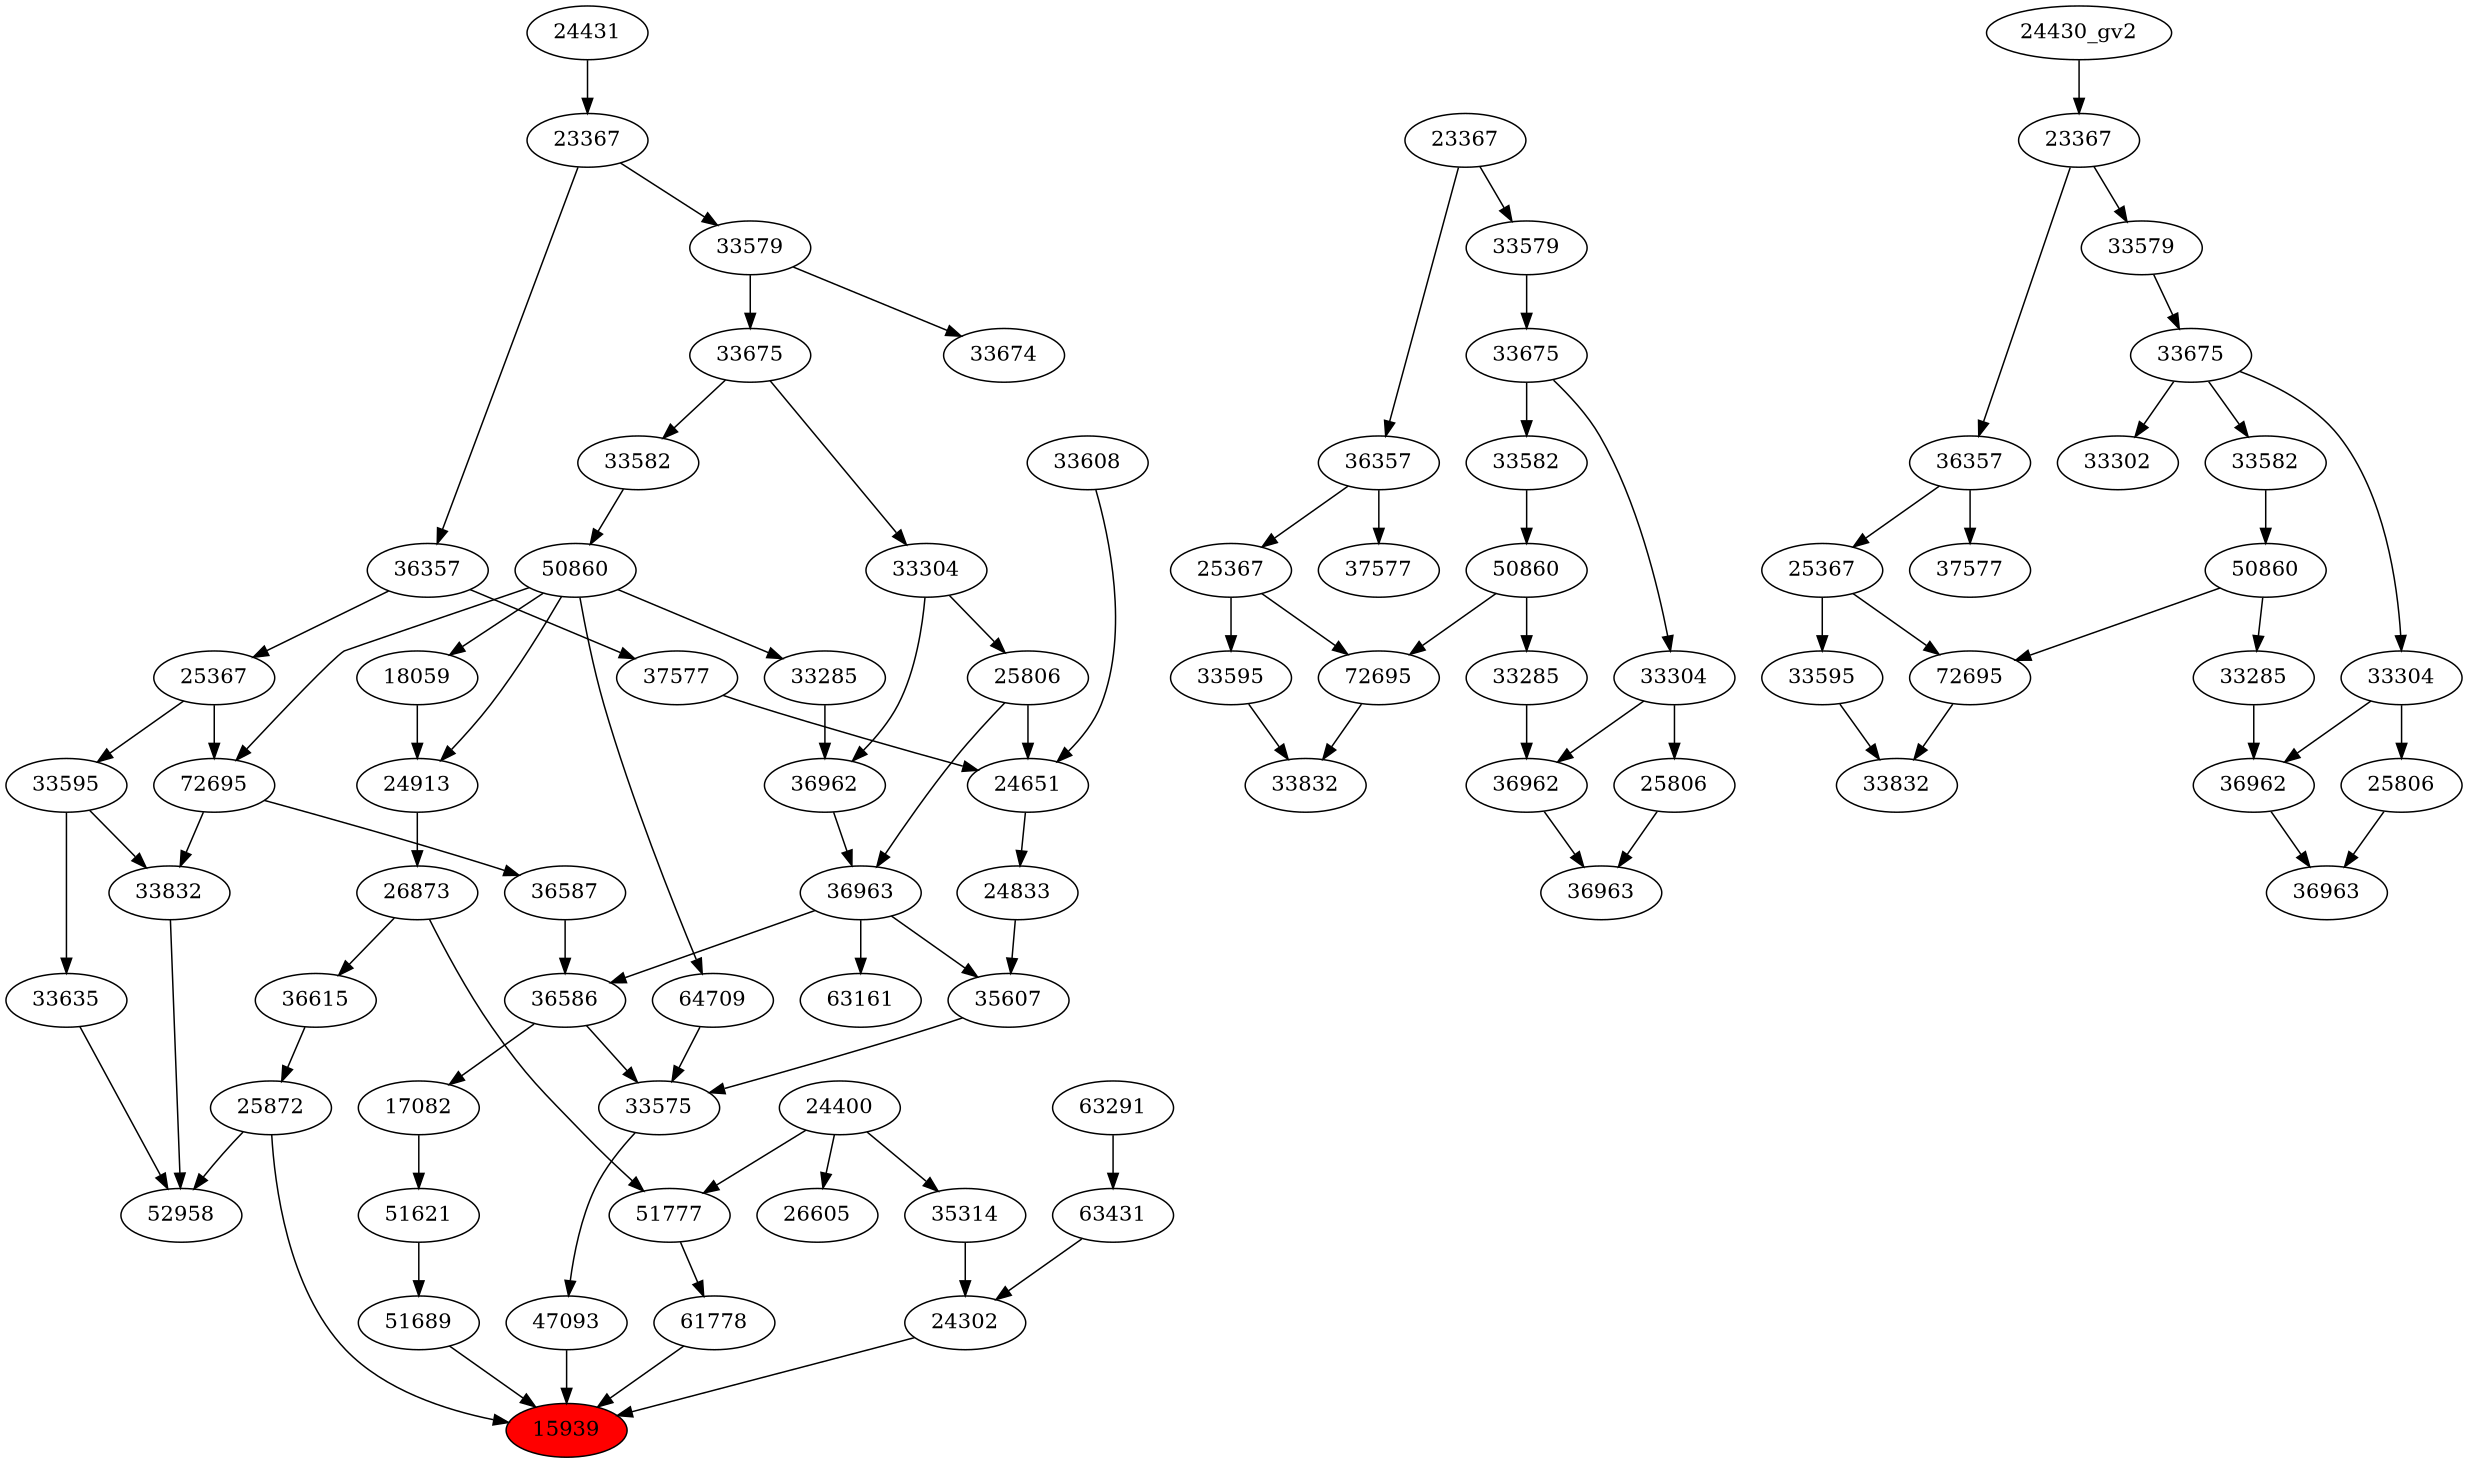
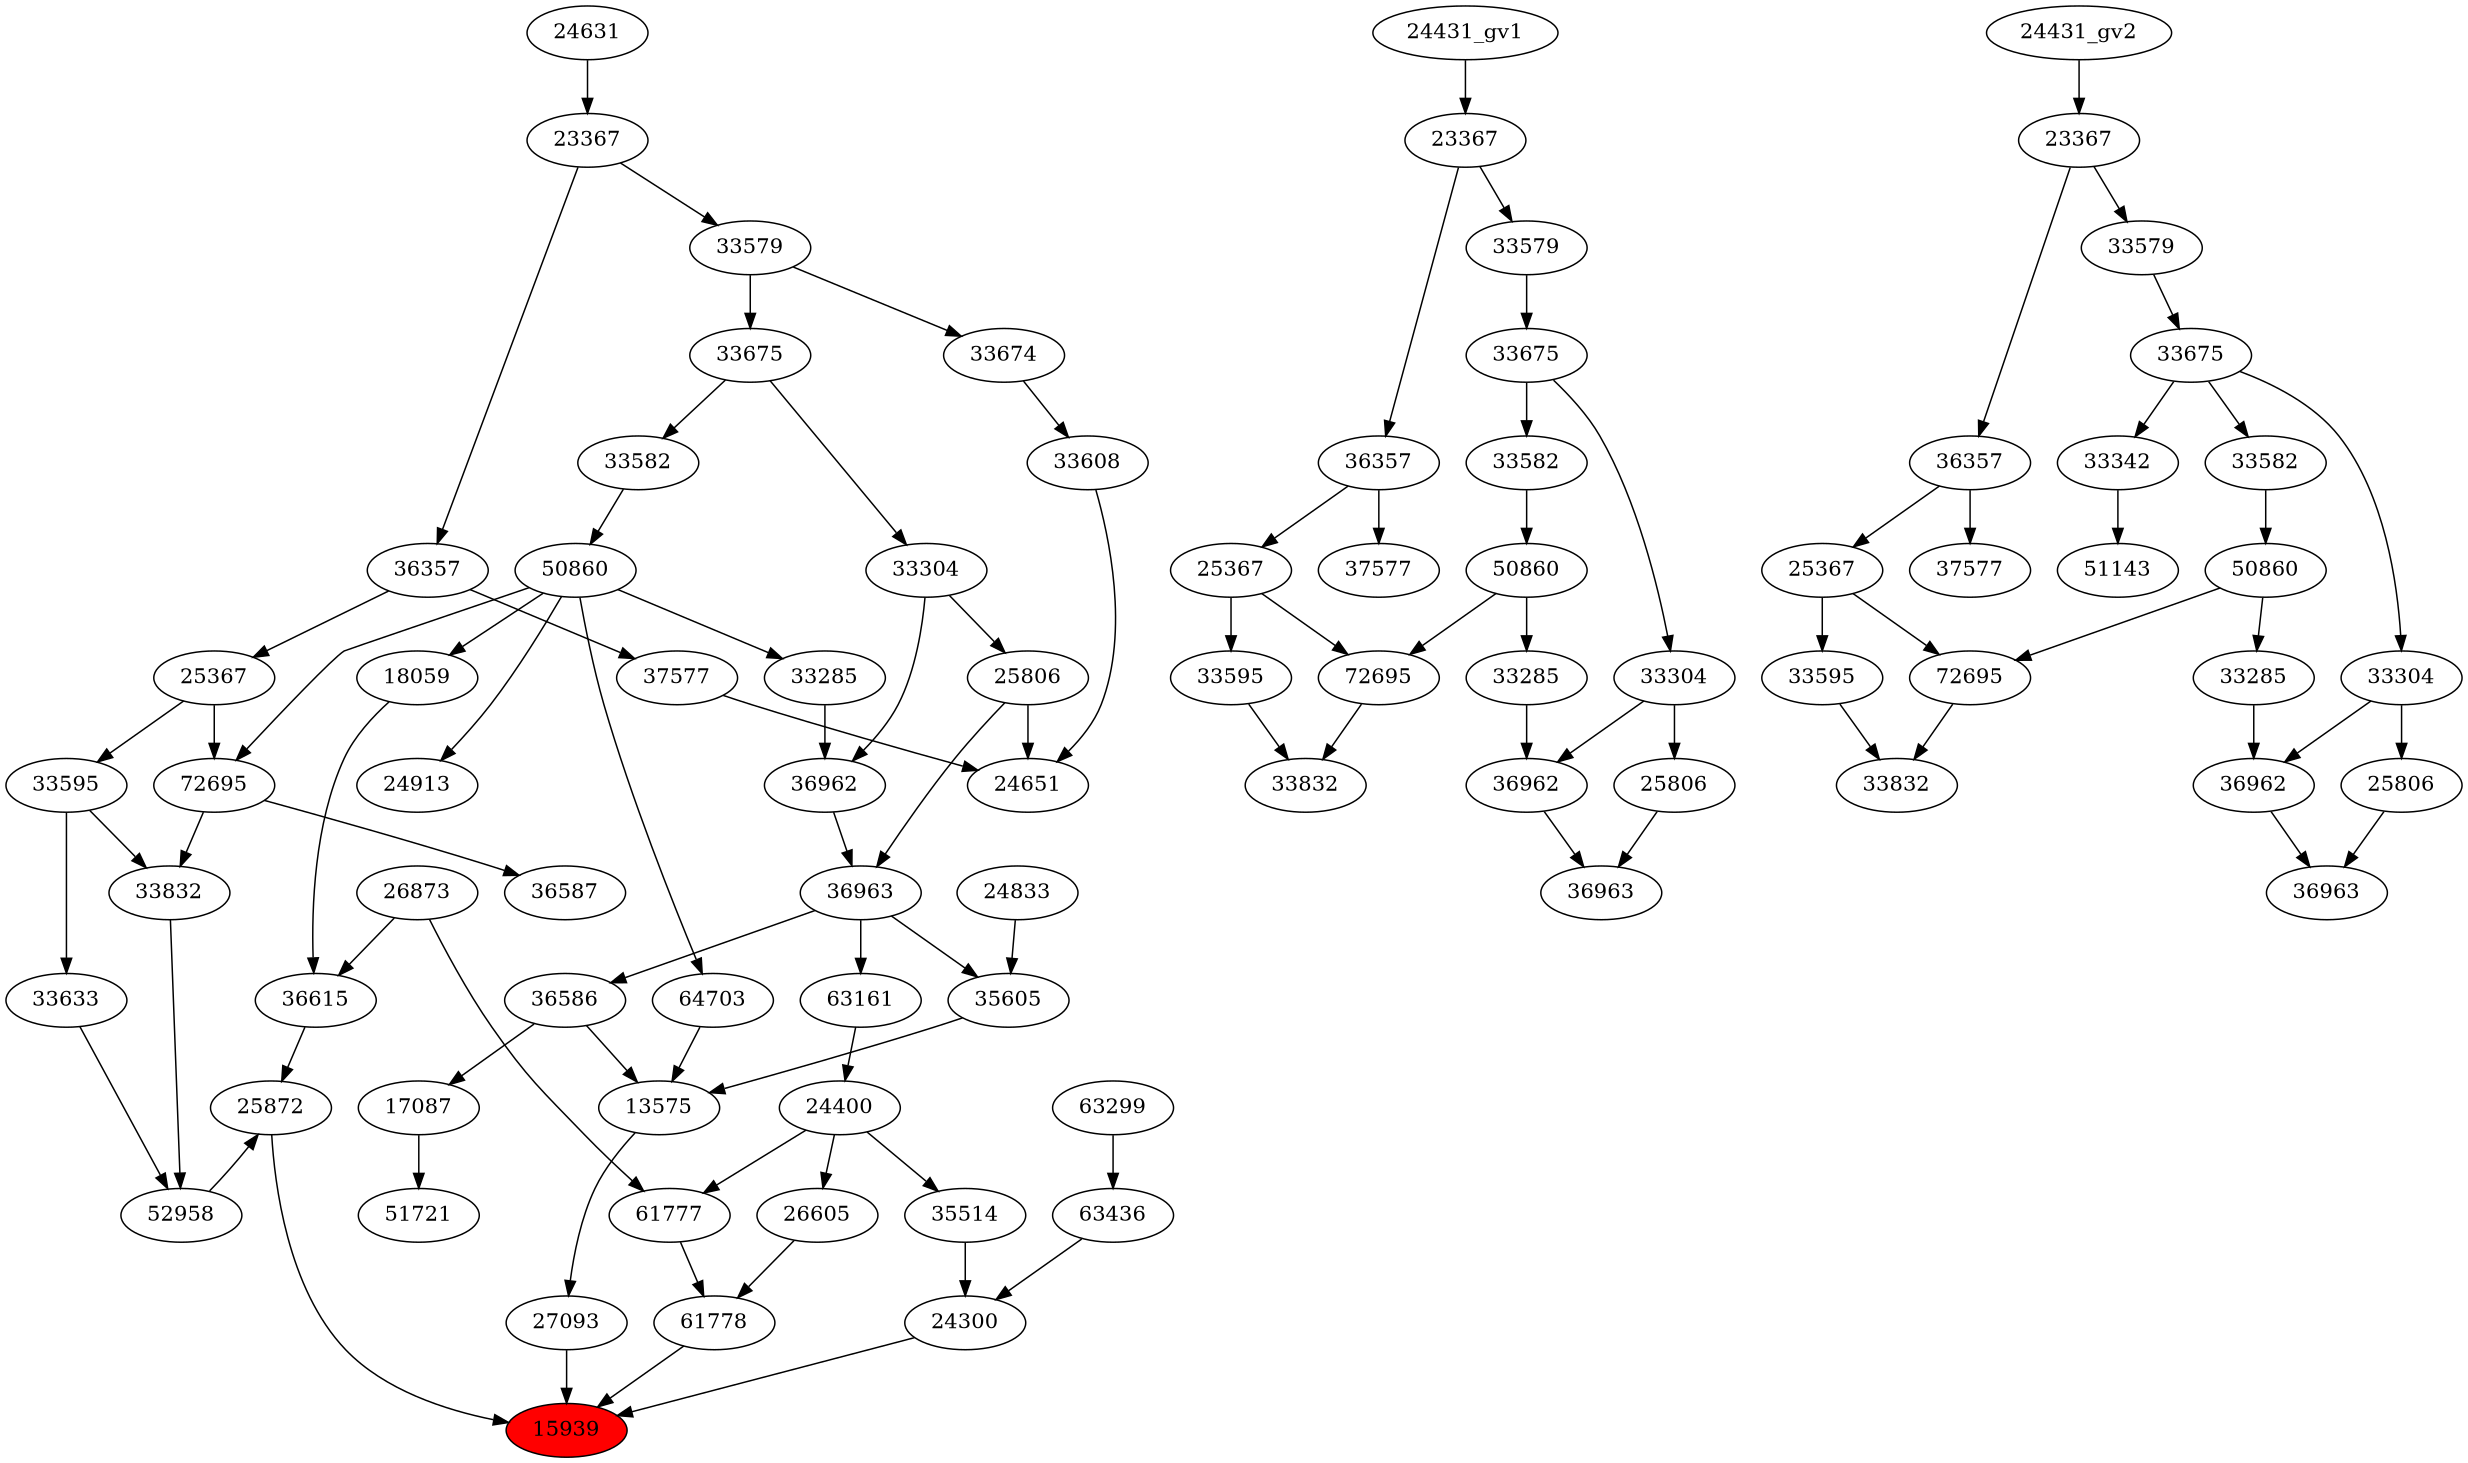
node "24431": label "24431" -> "24631"
node "24431_gv1": added
node "24430_gv2": label "24430_gv2" -> "24431_gv2"
edge "33674" -> "33608": added
node "33302": label "33302" -> "33342"
node "51143": added
edge "18059" -> "24913": now "18059" -> "36615"
edge "24913" -> "26873": removed
edge "24651" -> "24833": removed
edge "36587" -> "36586": removed
node "33635": label "33635" -> "33633"
node "64709": label "64709" -> "64703"
node "35607": label "35607" -> "35605"
edge "63161" -> "24400": added
node "17082": label "17082" -> "17087"
node "33575": label "33575" -> "13575"
node "63291": label "63291" -> "63299"
edge "25872" -> "52958": reversed
node "51621": label "51621" -> "51721"
node "51777": label "51777" -> "61777"
node "35314": label "35314" -> "35514"
node "63431": label "63431" -> "63436"
edge "26605" -> "61778": added
node "51689": removed
node "47093": label "47093" -> "27093"
node "24302": label "24302" -> "24300"
